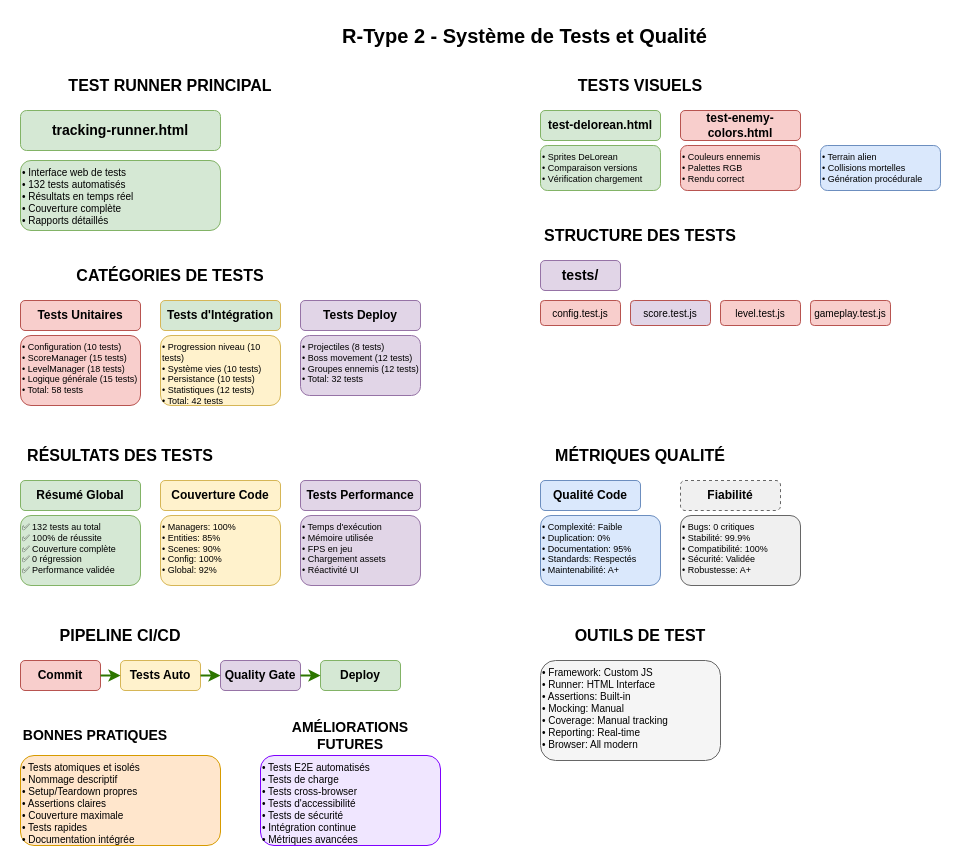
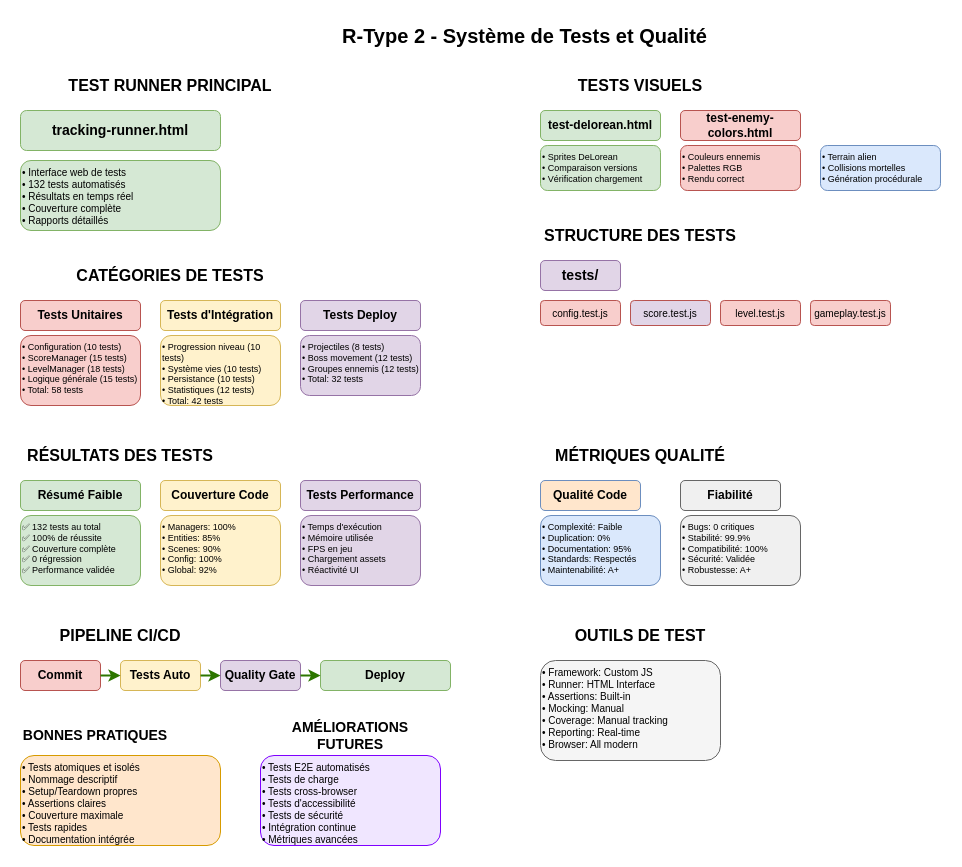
node "Tests d'Intégration": fillcolor #d5e8d4 -> #fff2cc
node "Résumé Global": label "Résumé Global" -> "Résumé Faible"
node "Qualité Code": fillcolor #dae8fc -> #ffe6cc
node "Fiabilité": style dashed -> solid
node "Deploy": size 80x30 -> 130x30
